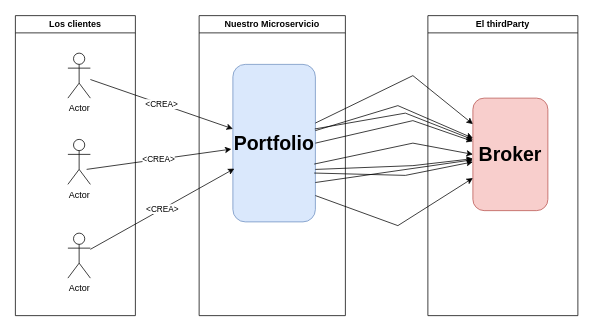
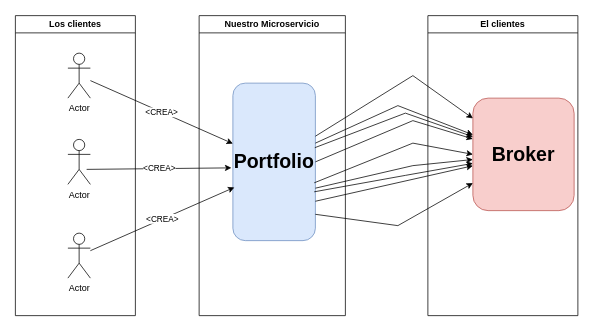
node "El thirdParty": label "El thirdParty" -> "El clientes"
node "Portfolio": moved (274, 143) -> (274, 162)
node "Broker": size 75x113 -> 101x113
